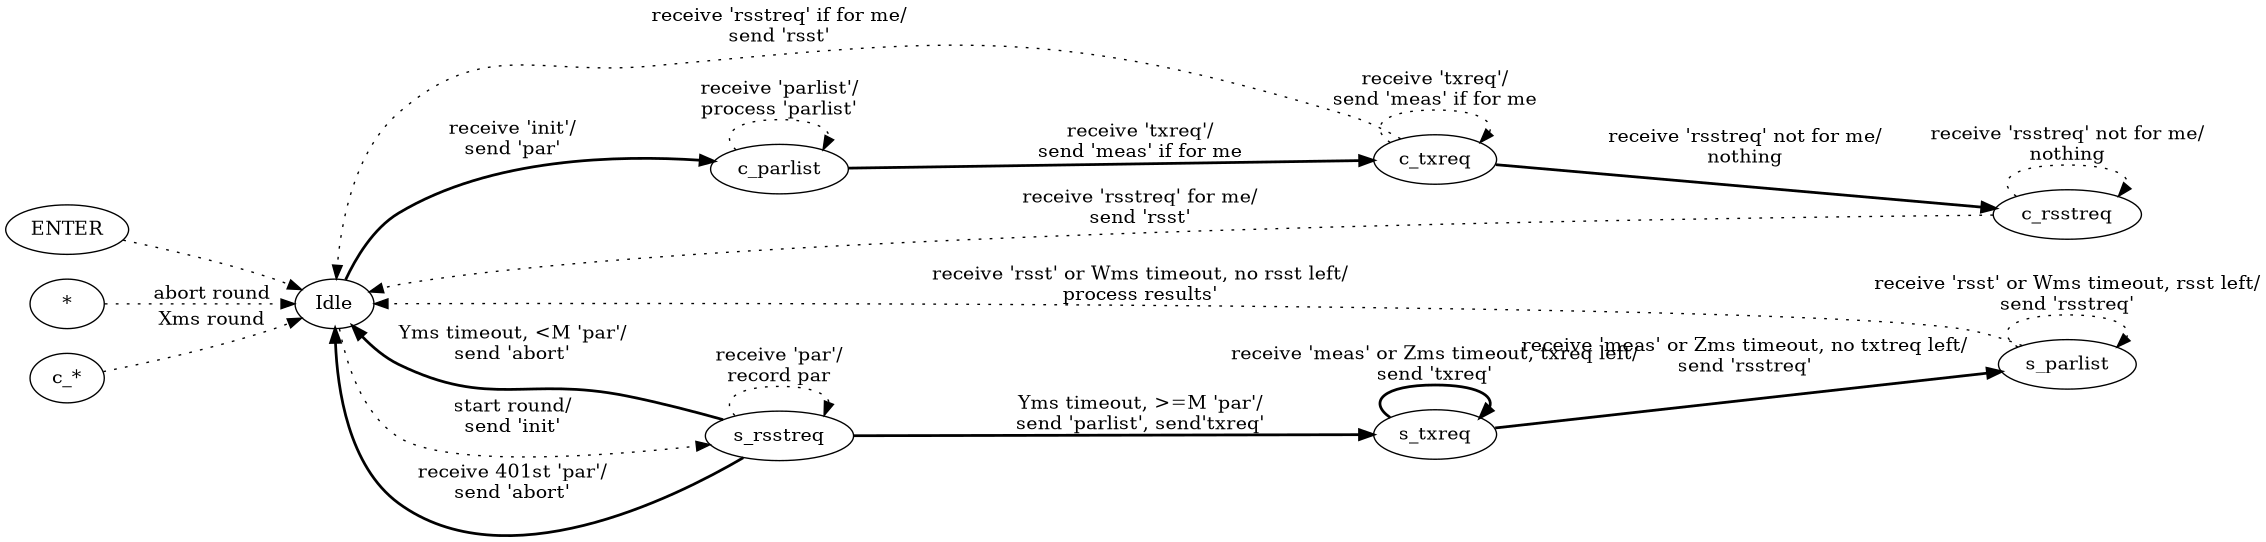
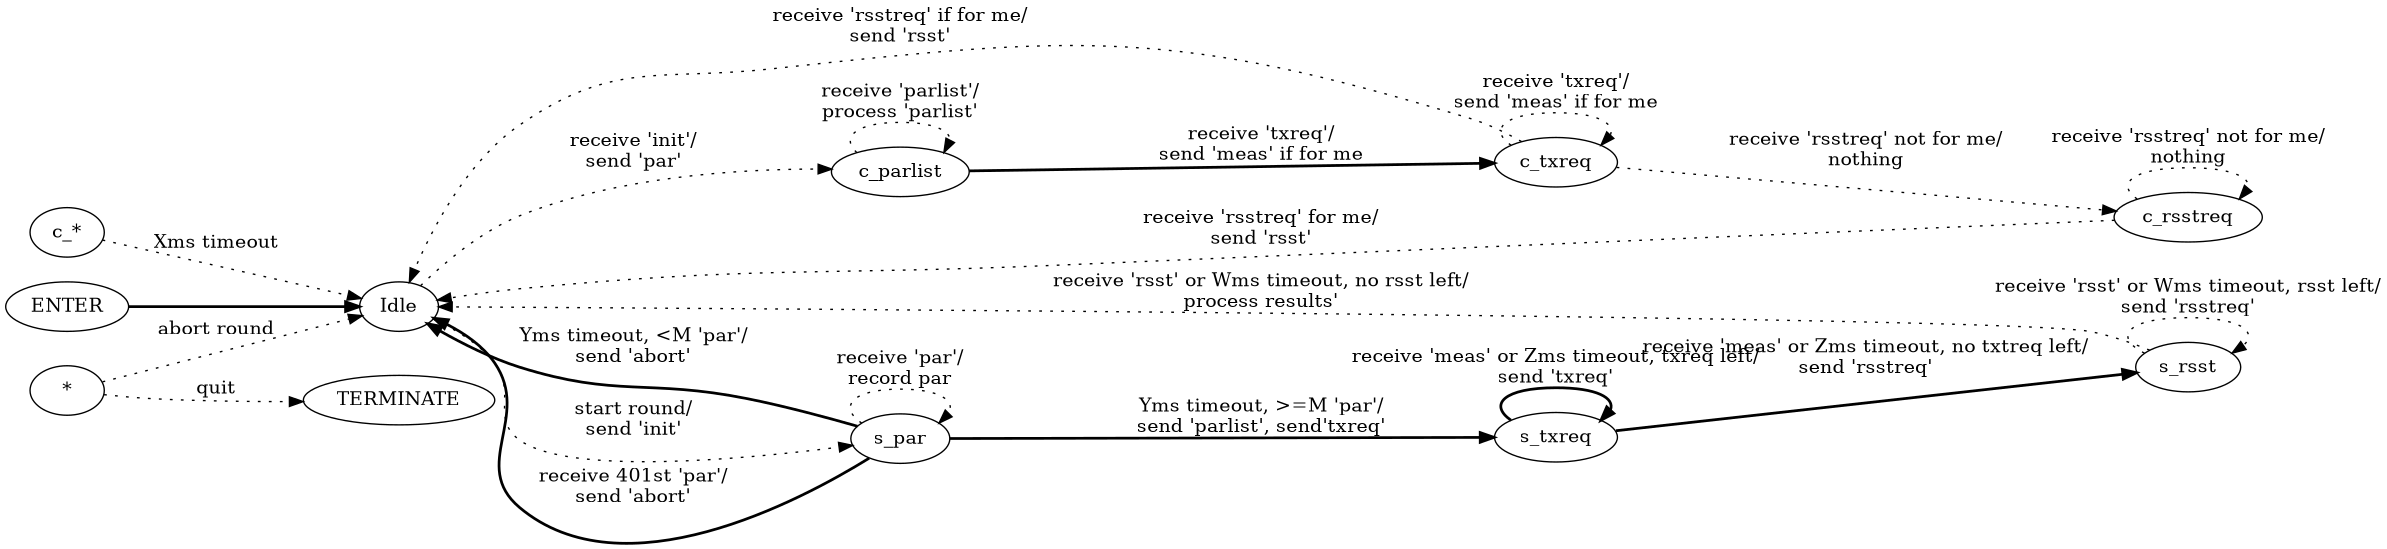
edge "Idle" -> "c_parlist": style bold -> dotted
edge "c_txreq" -> "c_rsstreq": style bold -> dotted
edge "ENTER" -> "Idle": style dotted -> bold
edge "c_*" -> "Idle": label "Xms round" -> "Xms timeout"
node "s_parlist": label "s_parlist" -> "s_rsst"
node "TERMINATE": added
node "s_rsstreq": label "s_rsstreq" -> "s_par"
